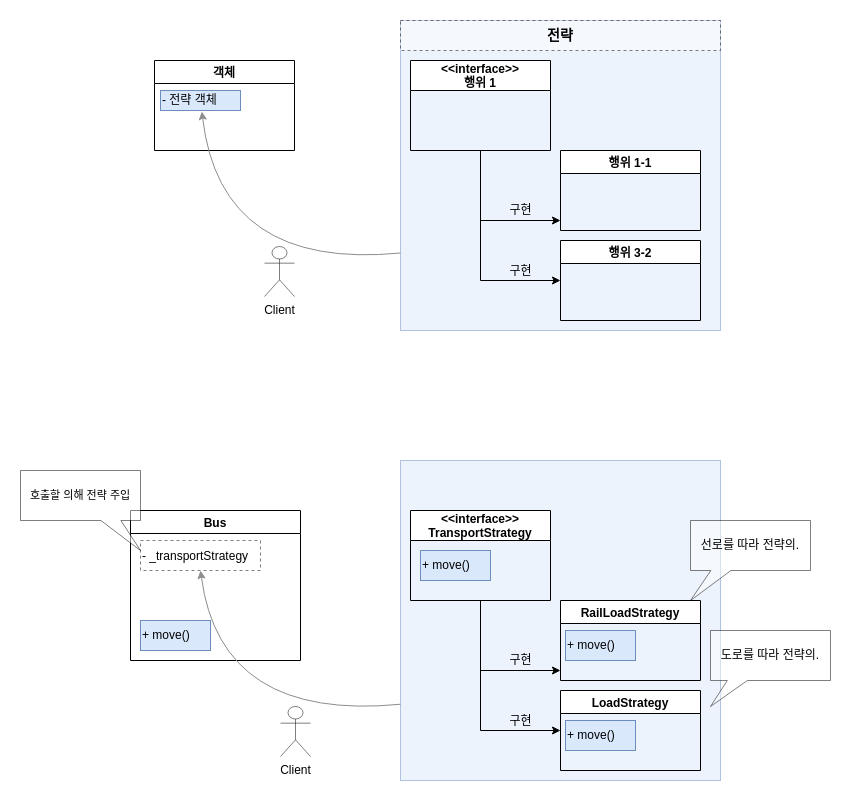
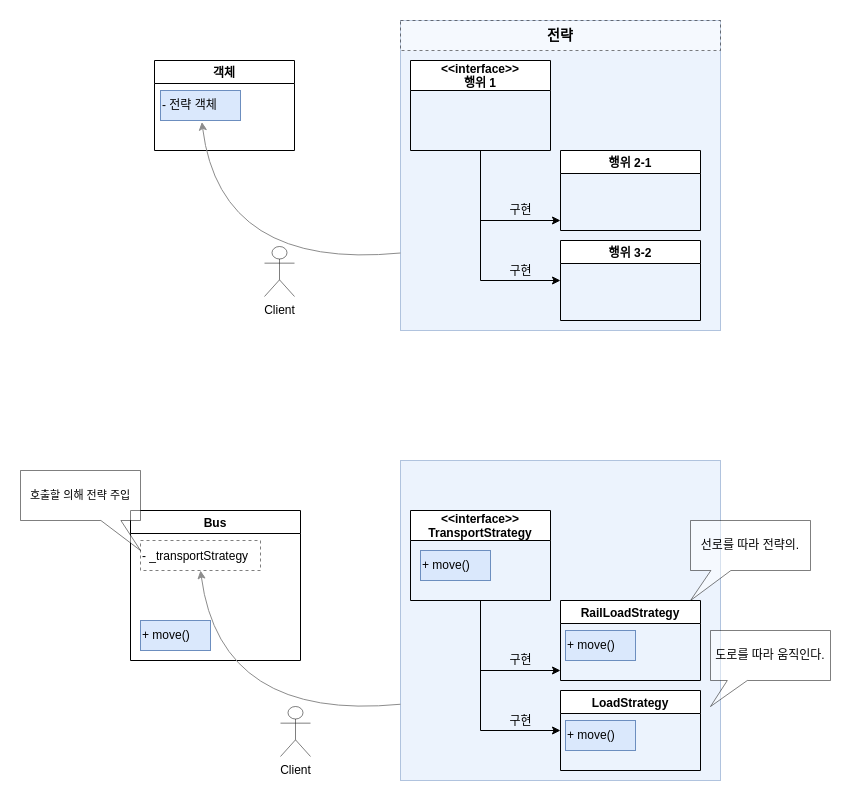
node "- 전략 객체": size 80x20 -> 80x30
node "행위 1-1": label "행위 1-1" -> "행위 2-1"
node "도로를 따라 전략의.": label "도로를 따라 전략의." -> "도로를 따라 움직인다."
